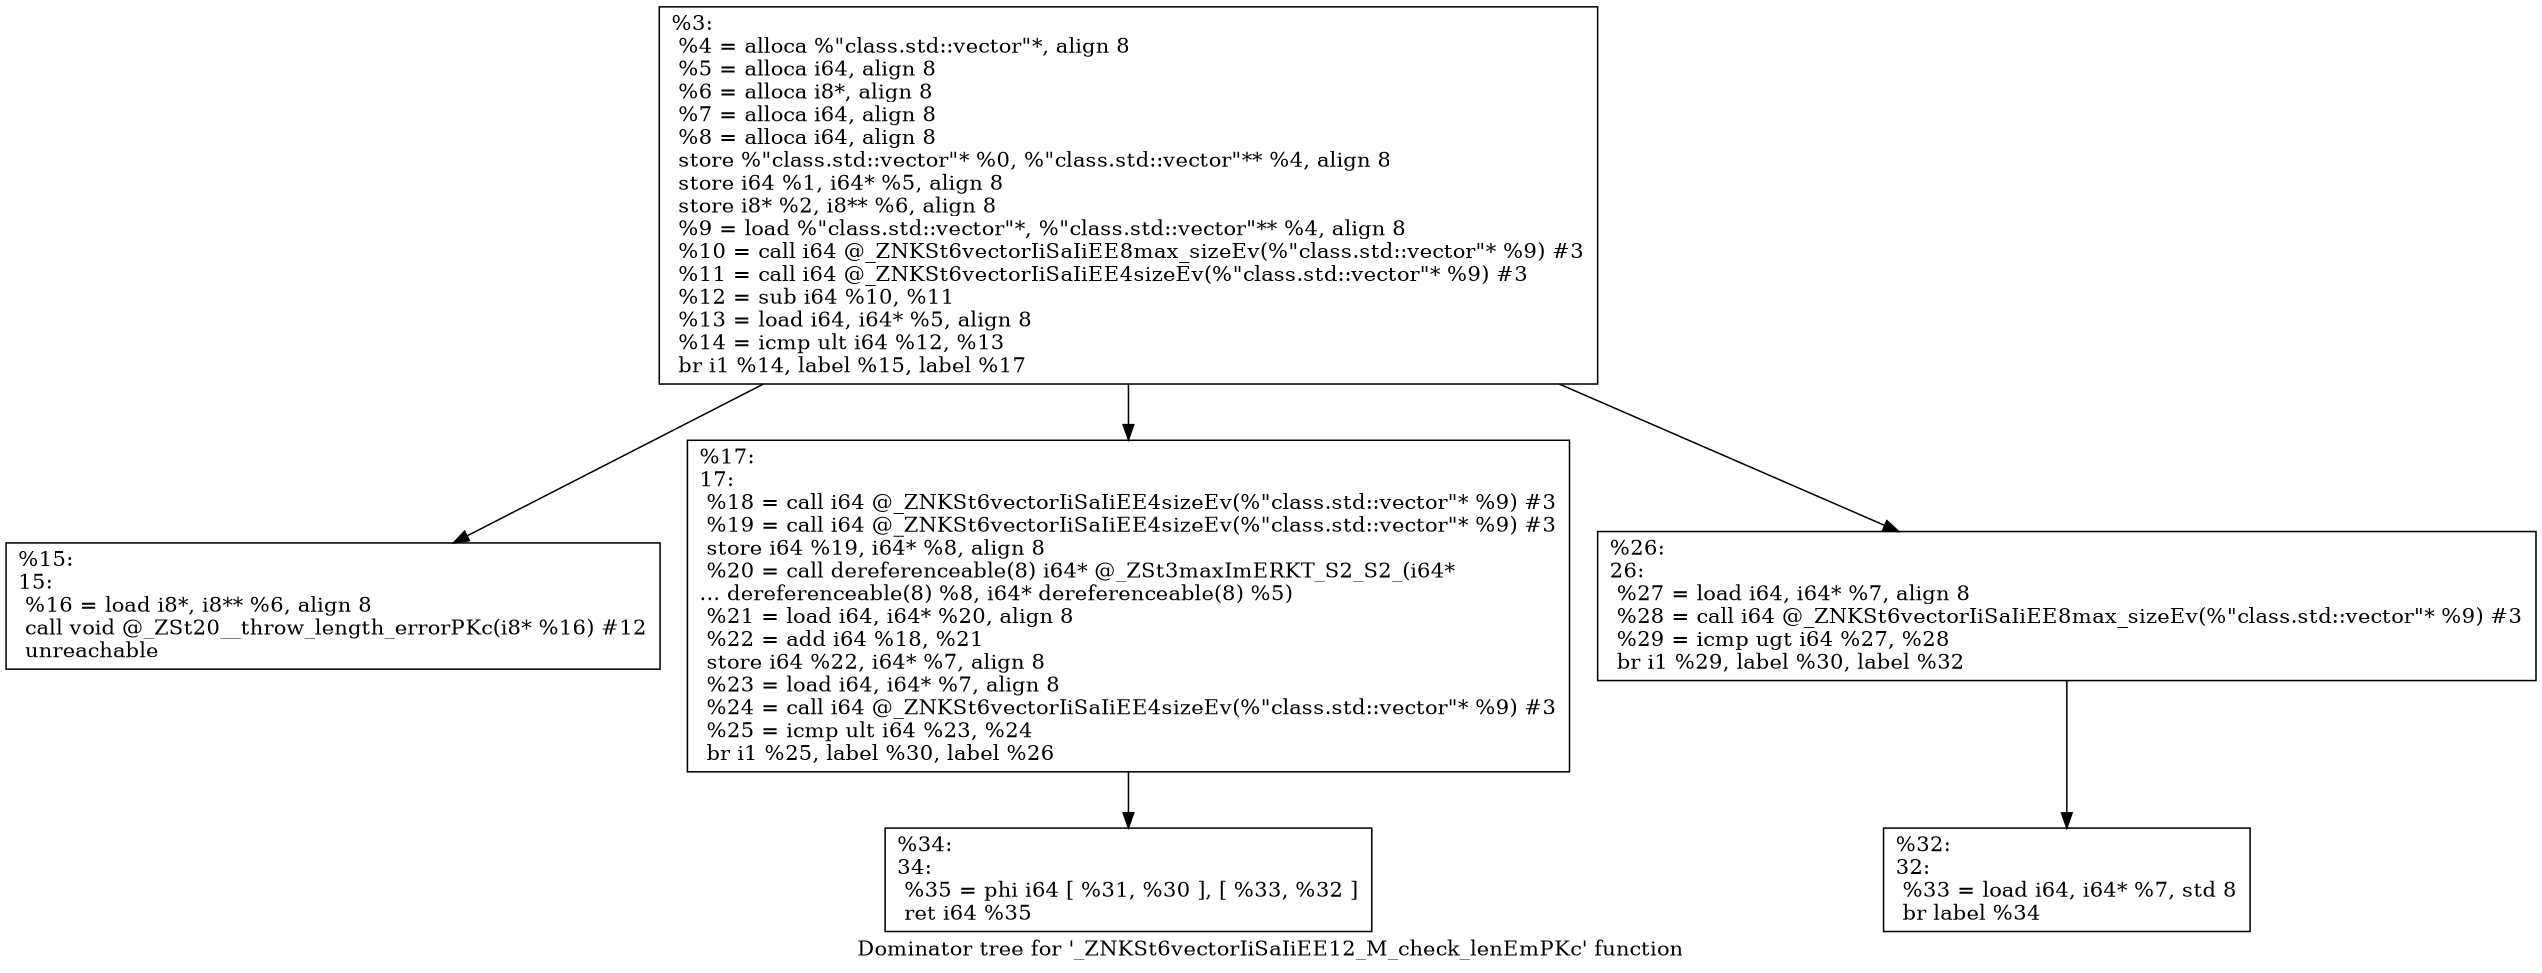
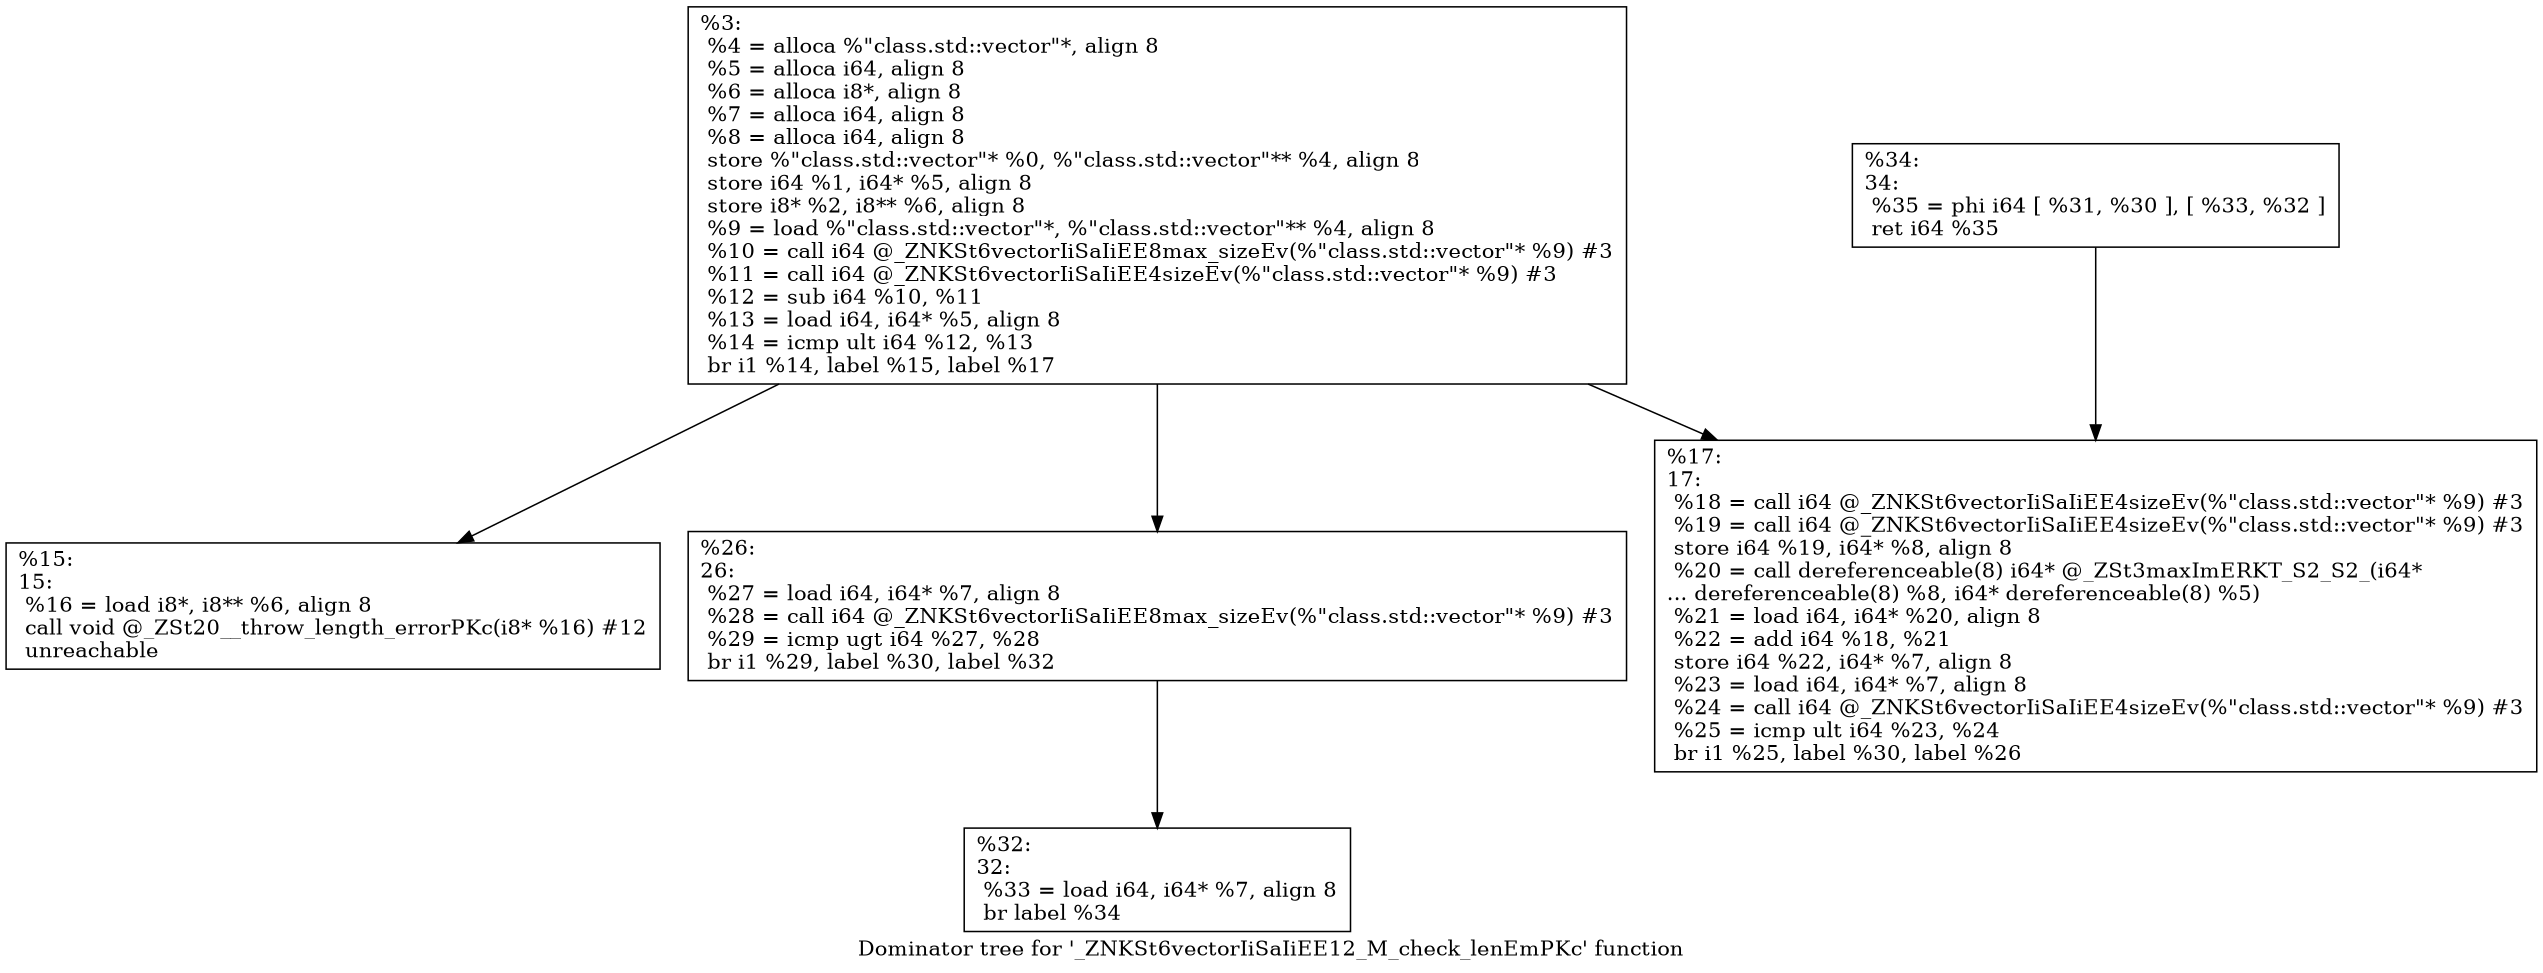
edge "%17:" -> "%34:": reversed
node "%32:": text "%33 = load i64, i64* %7, std 8" -> "%33 = load i64, i64* %7, align 8"
